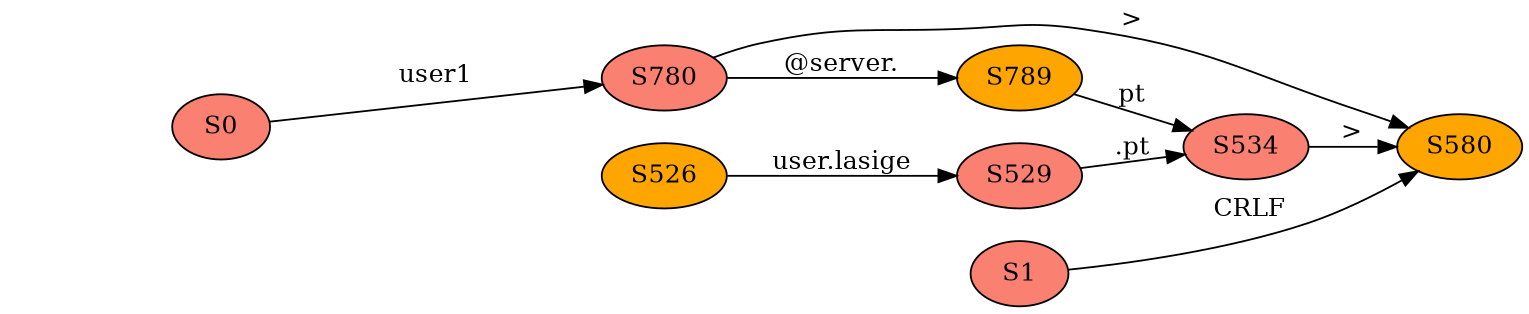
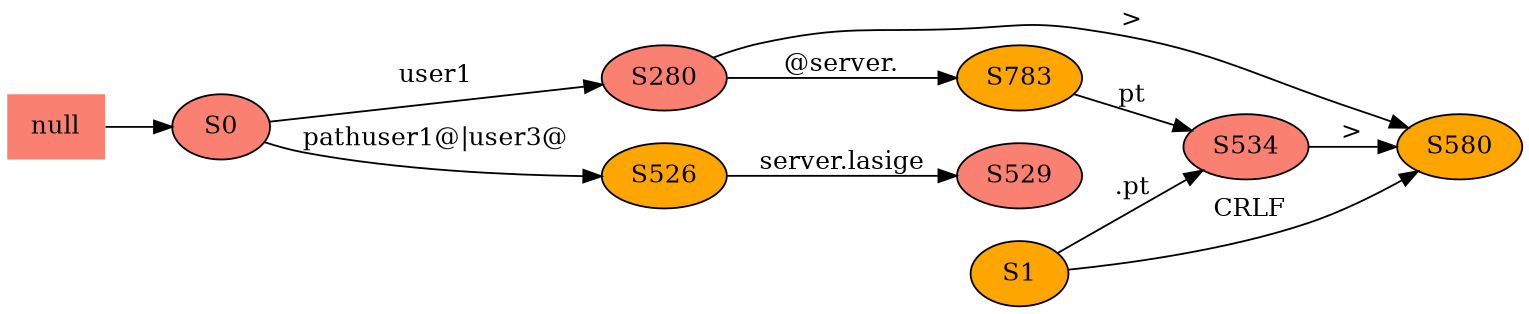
node "S780": label "S780" -> "S280"
node "S789": label "S789" -> "S783"
node "null": added
edge "S526" -> "S529": label "user.lasige" -> "server.lasige"
edge "S529" -> "S534": now "S1" -> "S534"
edge "S0" -> "S526": added, label "pathuser1@|user3@"
node "S1": fillcolor salmon -> orange
